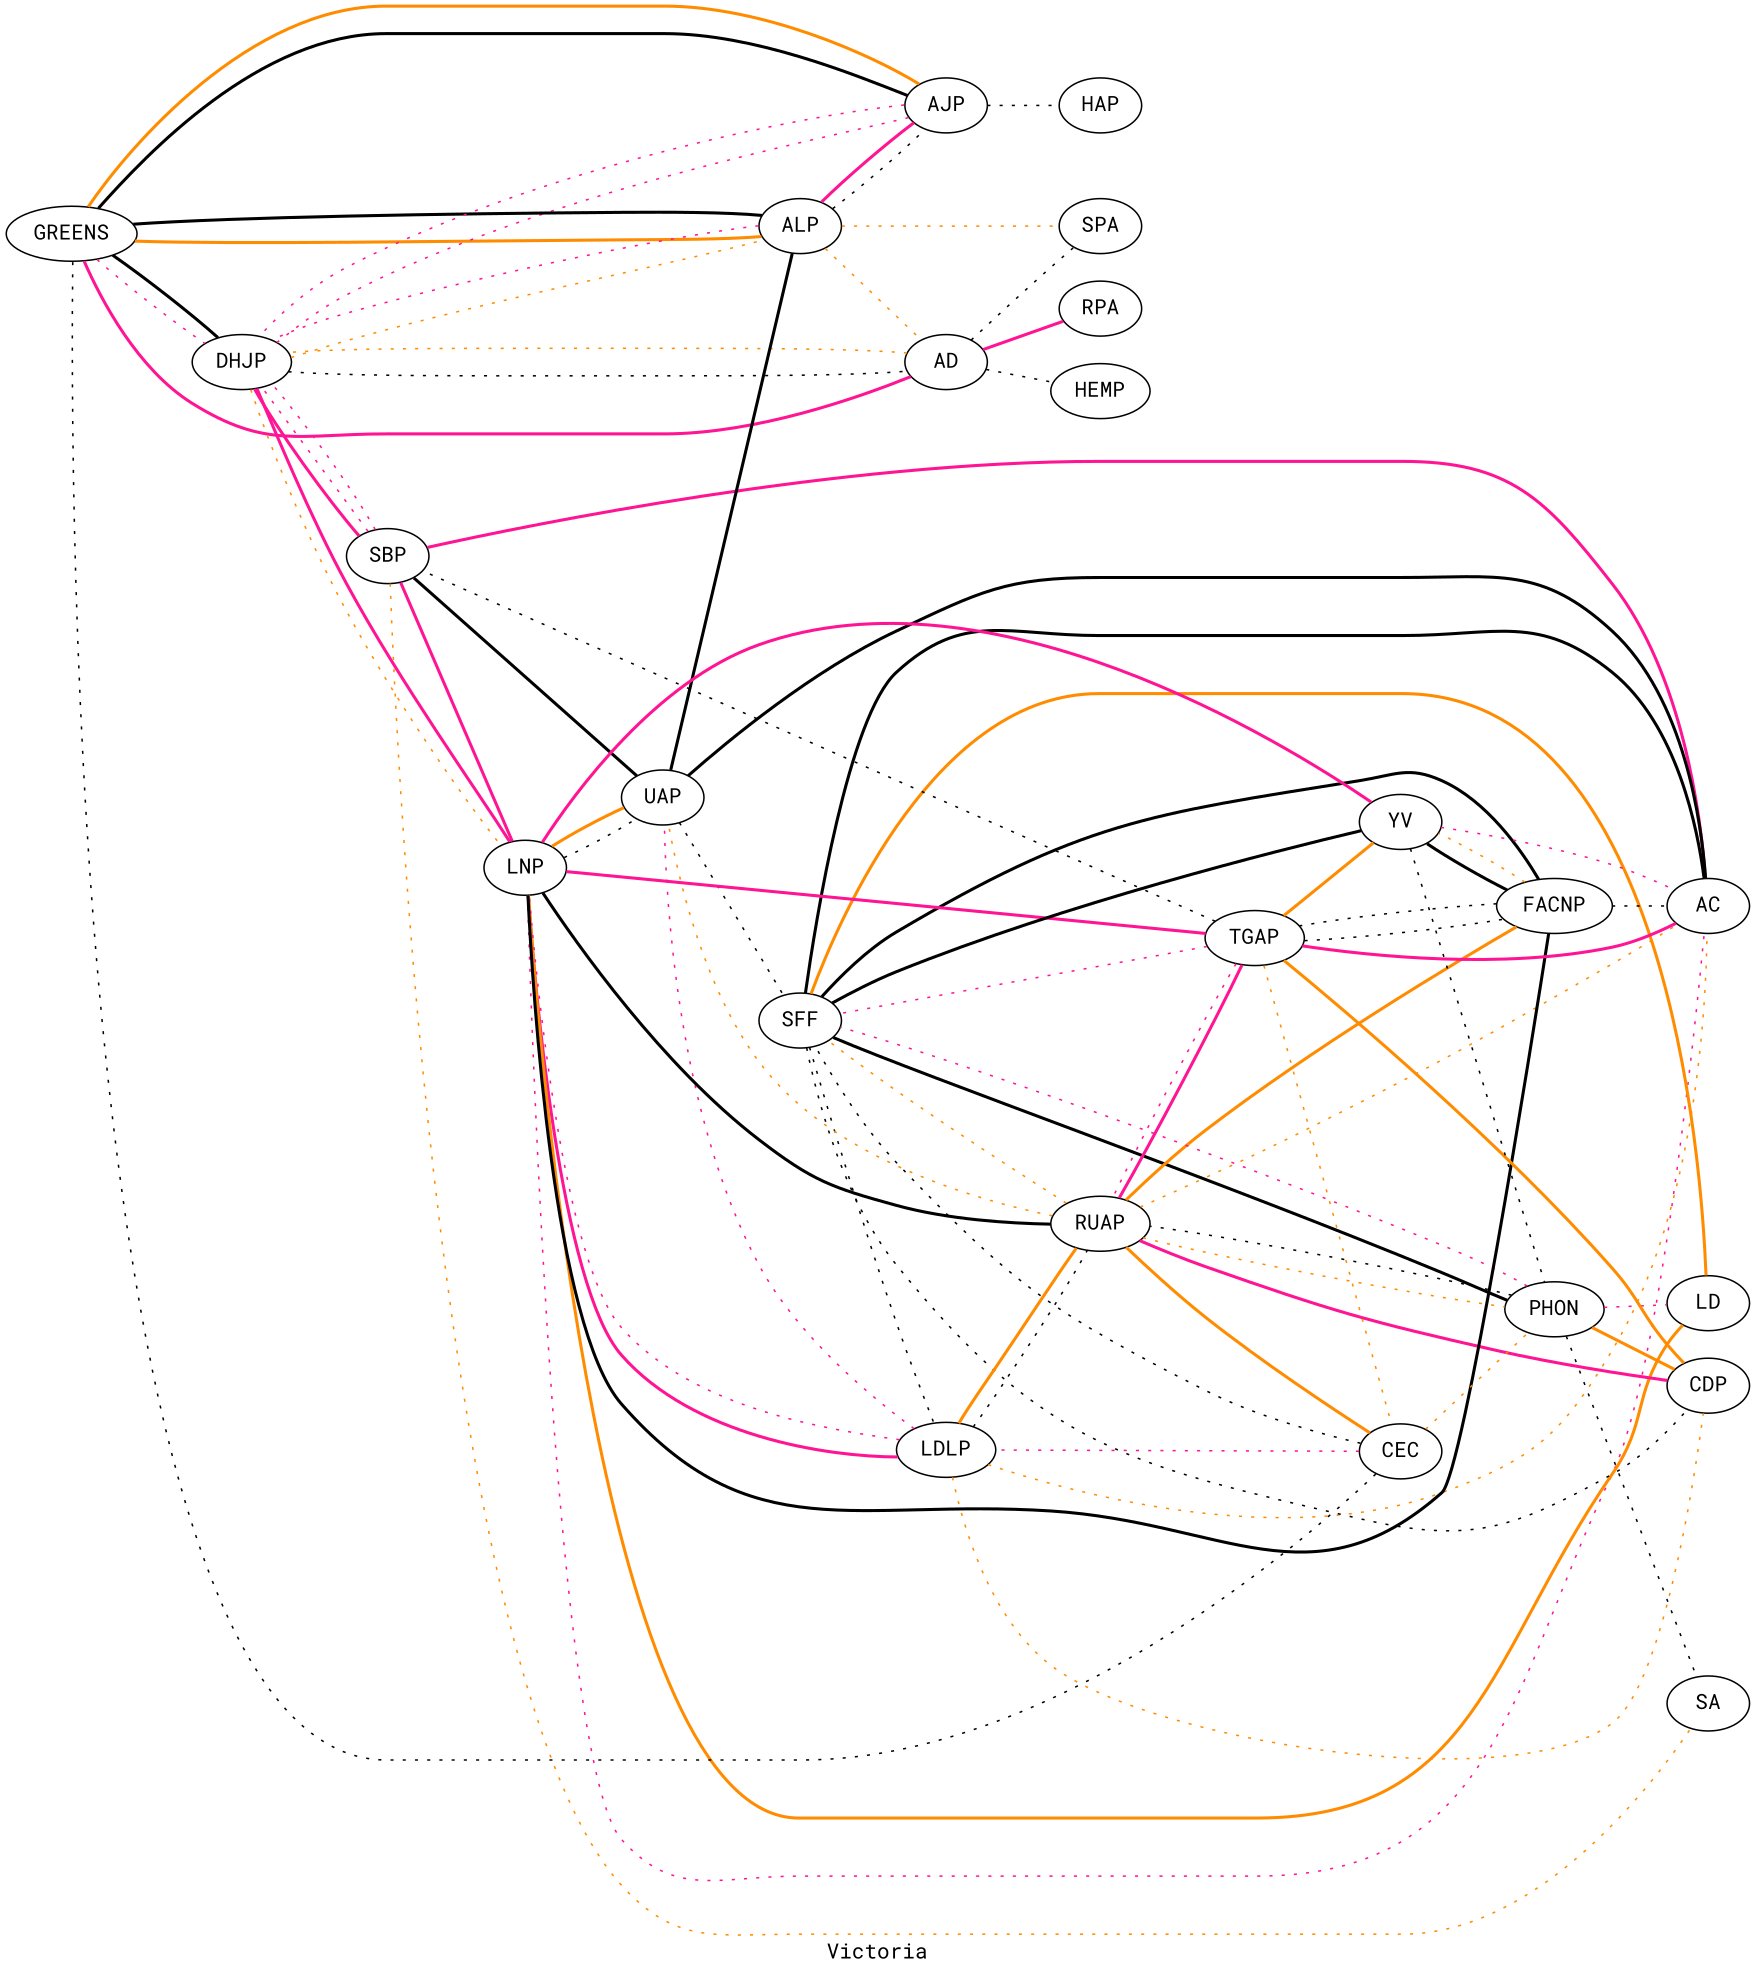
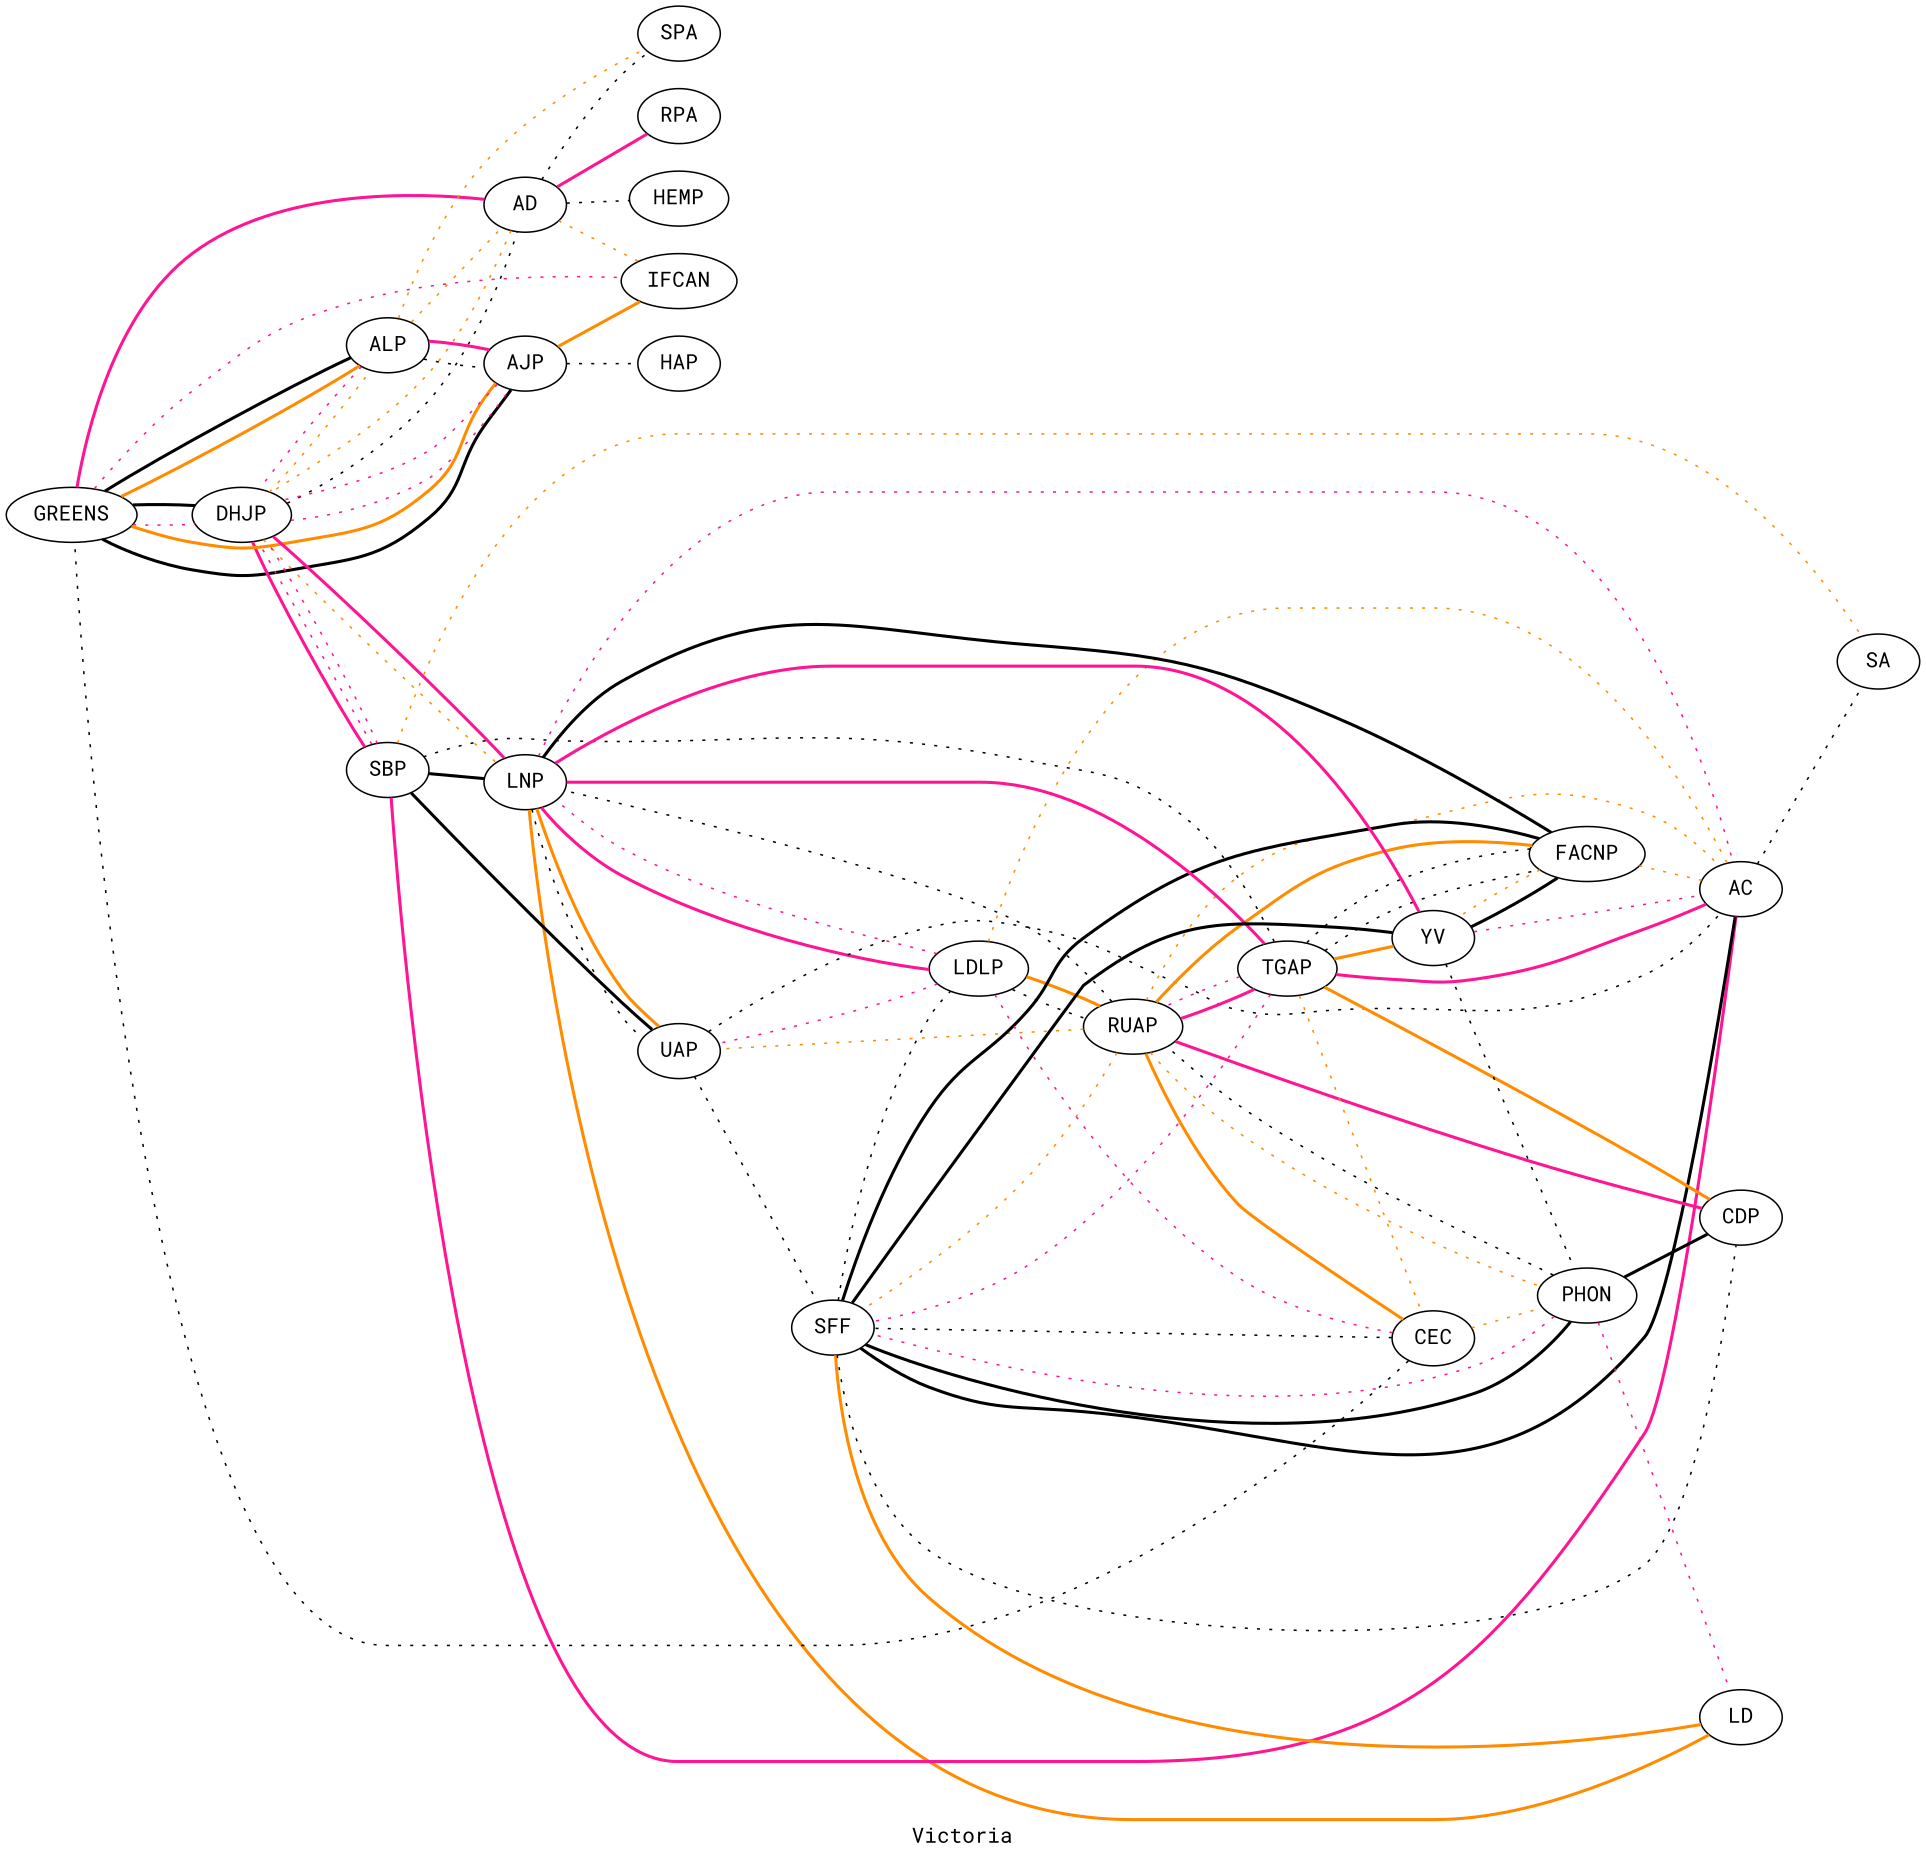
node "IFCAN": added
edge "ALP" -- "UAP": removed
edge "UAP" -- "AC": style bold -> dotted
edge "SBP" -- "LNP": color deeppink -> black
edge "FACNP" -- "AC": color black -> darkorange
edge "LNP" -- "RUAP": style bold -> dotted
edge "PHON" -- "CDP": color darkorange -> black
edge "PHON" -- "SA": now "AC" -- "SA"
edge "CDP" -- "LDLP": removed
